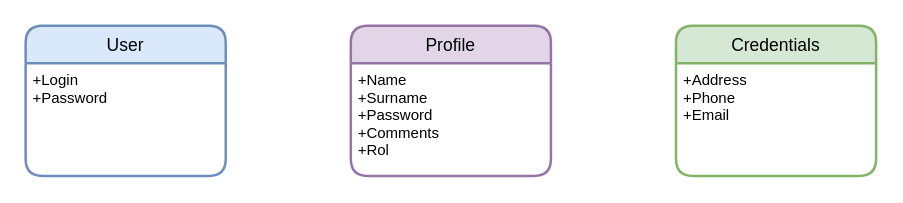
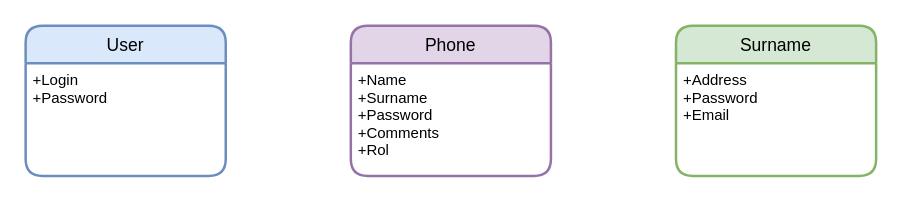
node "Profile": label "Profile" -> "Phone"
node "Credentials": label "Credentials" -> "Surname"
node "+Address +Phone +Email": label "+Address +Phone +Email" -> "+Address +Password +Email"
